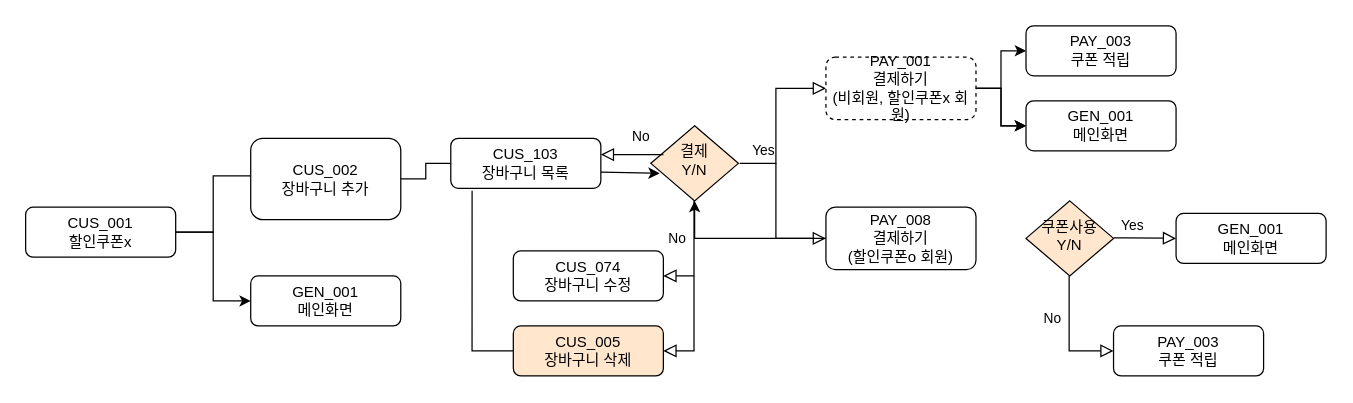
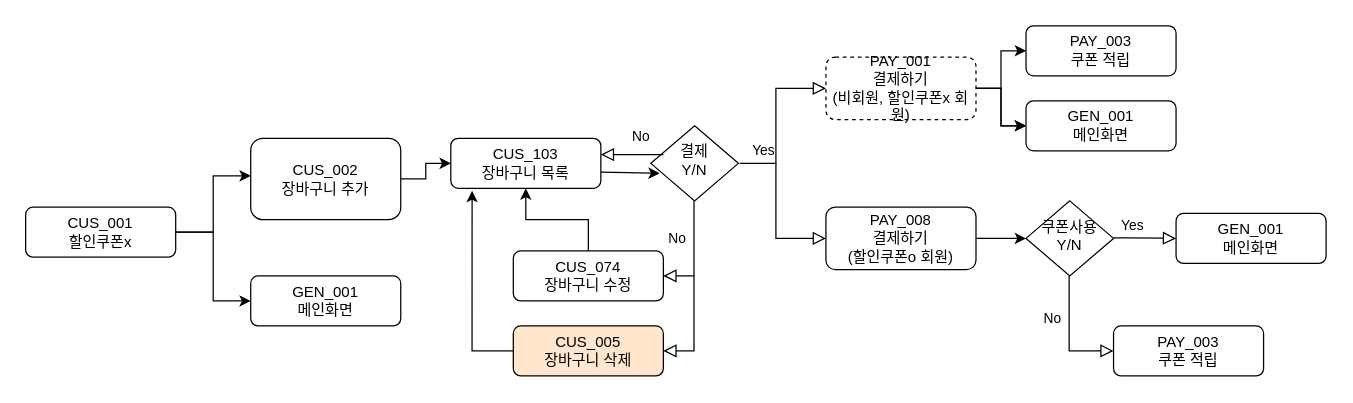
edge "CUS_103 장바구니 목록" -- "CUS_002 장바구니 추가": arrowhead none -> classic
node "결제 Y/N": fillcolor #ffe6cc -> #ffffff
edge "CUS_002 장바구니 추가" -- "CUS_001 할인쿠폰x": arrowhead none -> classic
edge "CUS_103 장바구니 목록" -- "CUS_005 장바구니 삭제": arrowhead none -> classic
edge "CUS_074 장바구니 수정" -> "CUS_103 장바구니 목록": added
edge "PAY_008 결제하기 (할인쿠폰o 회원)" -> "결제 Y/N": now "PAY_008 결제하기 (할인쿠폰o 회원)" -> "쿠폰사용 Y/N"
node "쿠폰사용 Y/N": fillcolor #ffe6cc -> #ffffff
